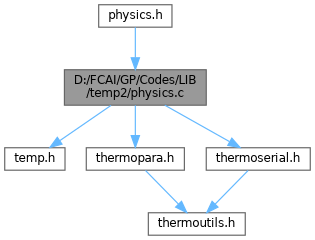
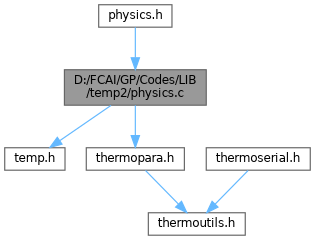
edge "D:/FCAI/GP/Codes/LIB /temp2/physics.c" -> "thermoserial.h": removed
